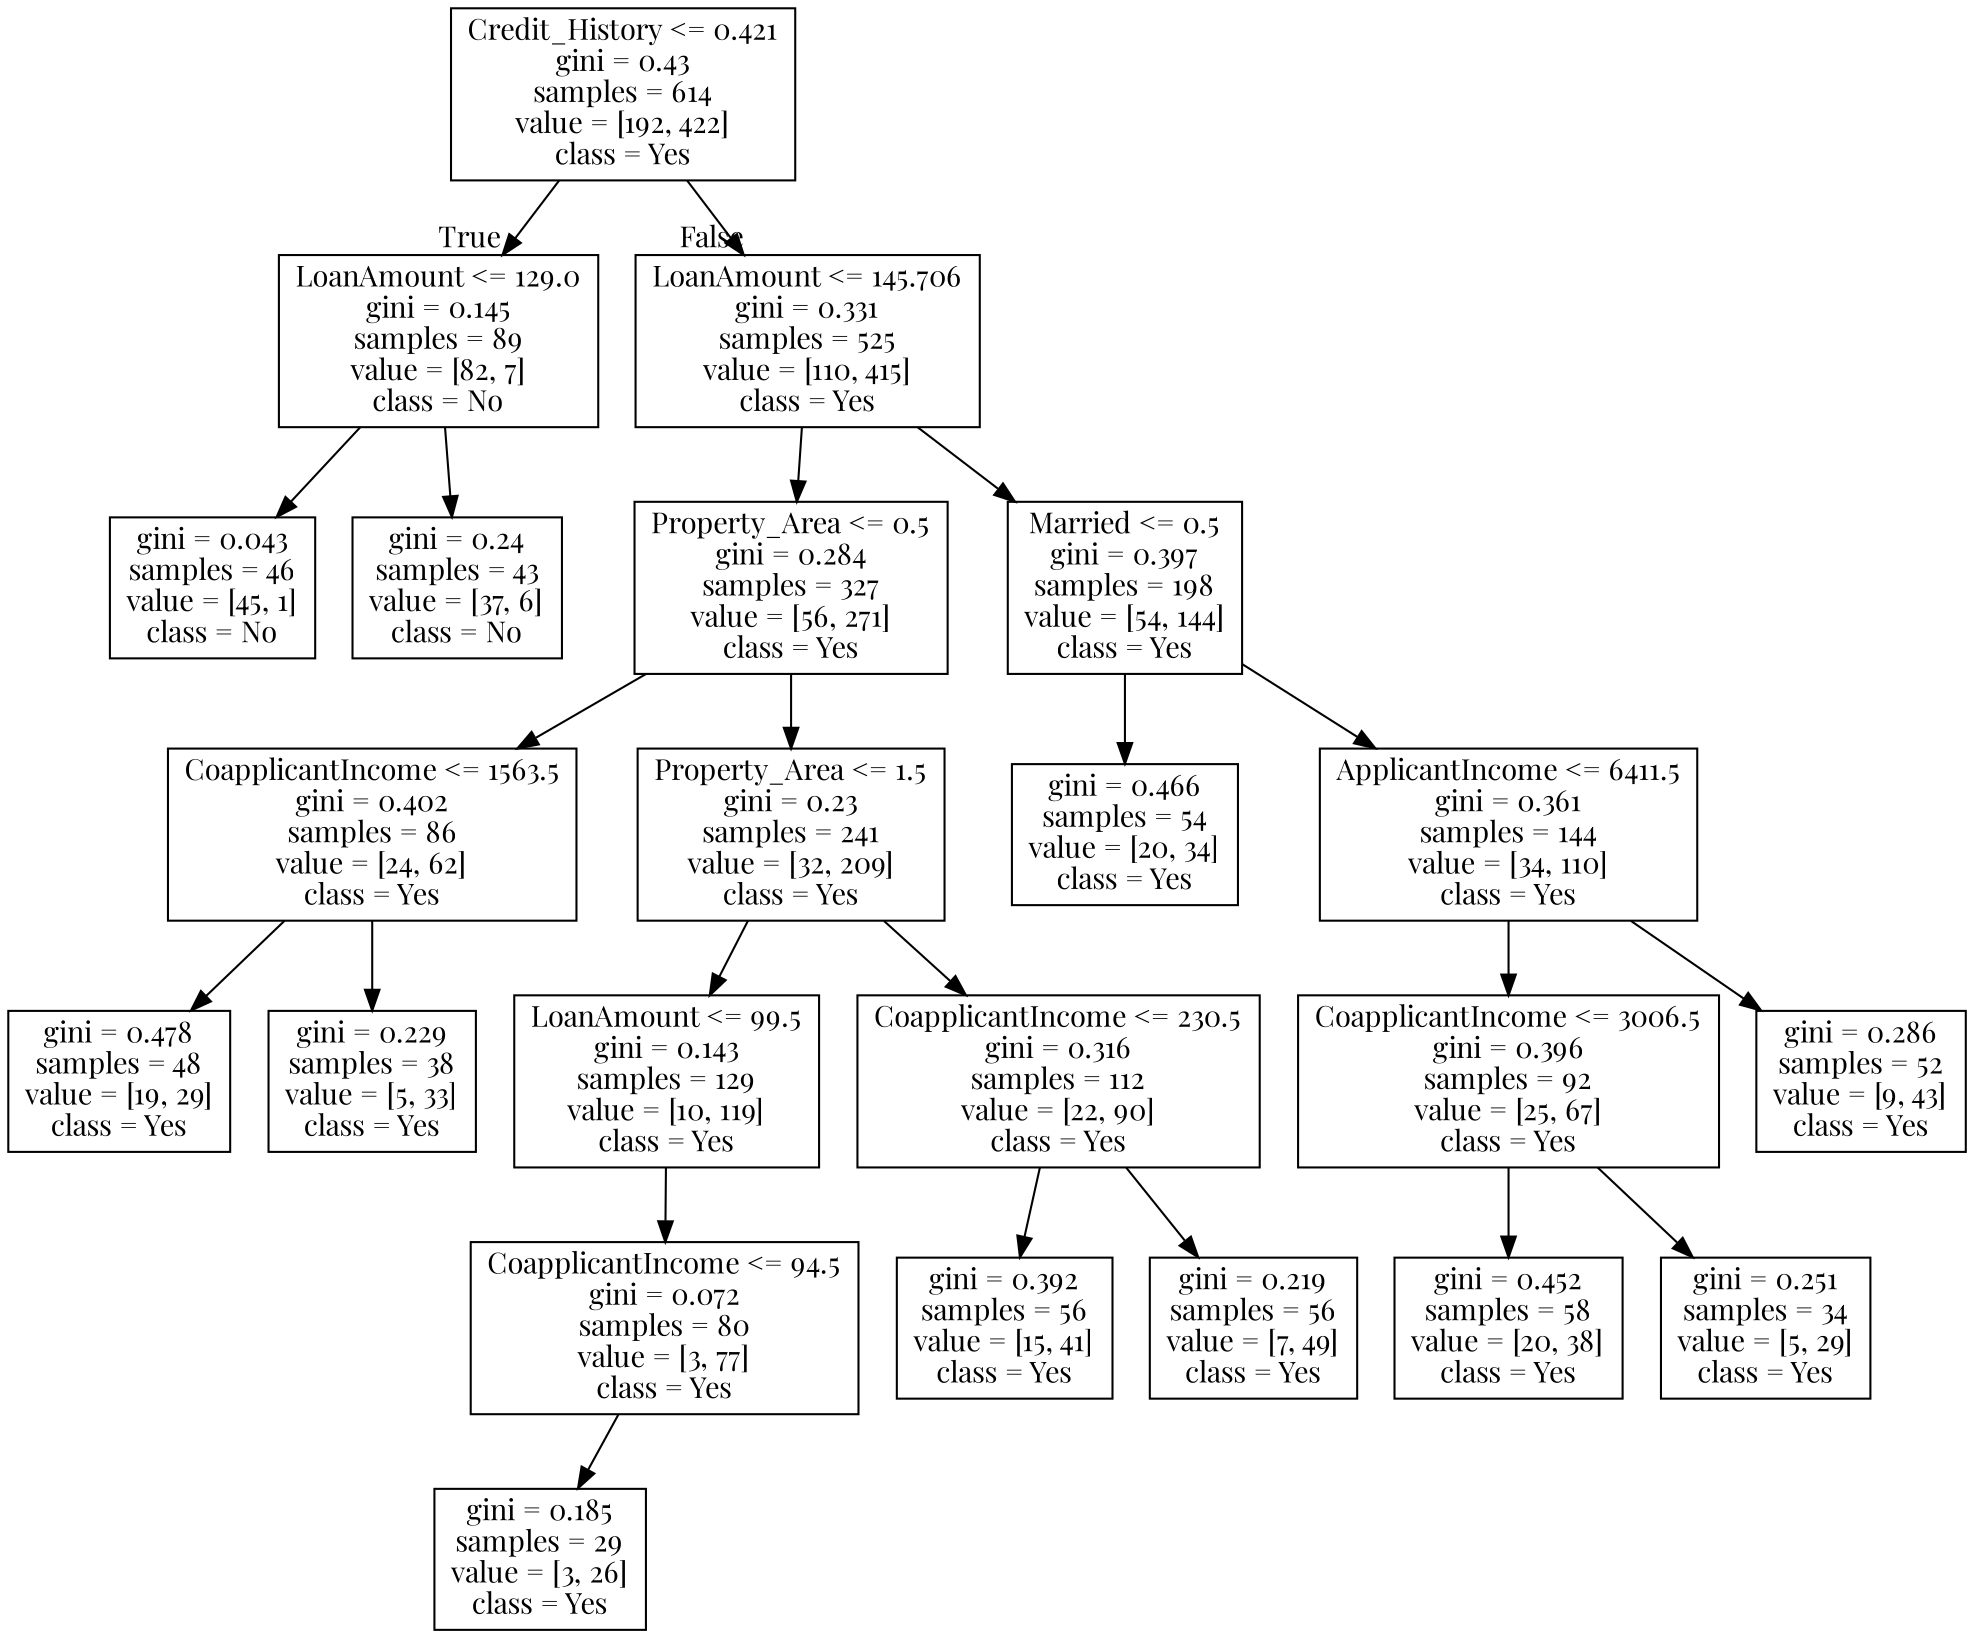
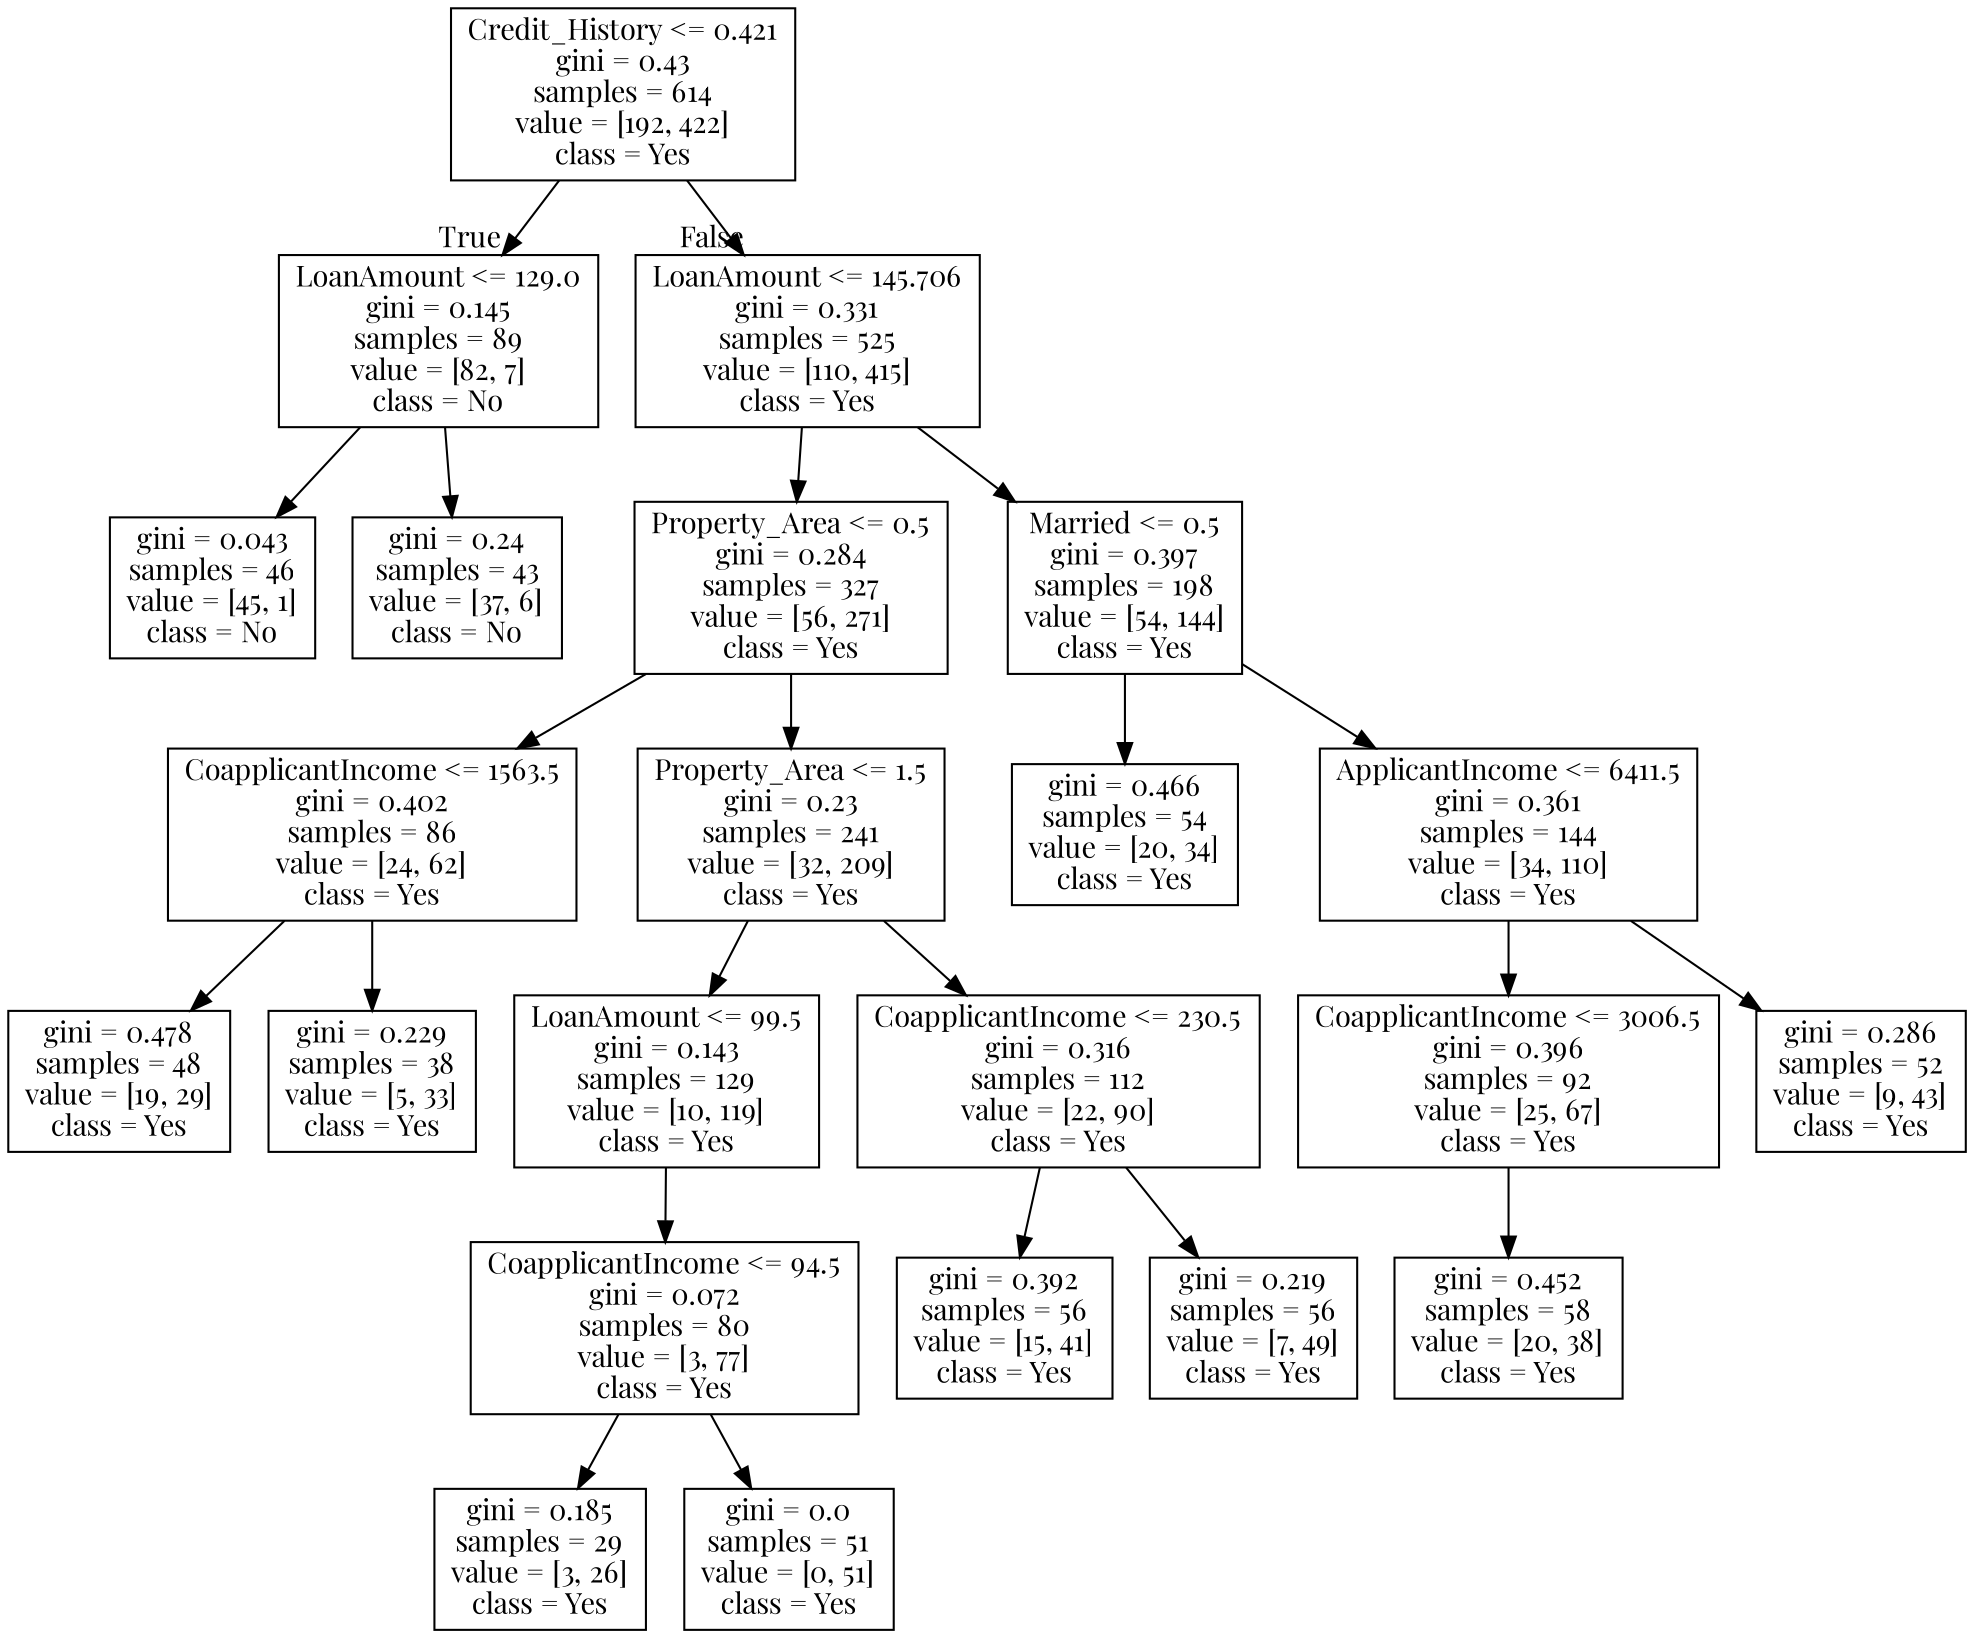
node "gini = 0.251 samples = 34 value = [5, 29] class = Yes": removed
node "gini = 0.0 samples = 51 value = [0, 51] class = Yes": added
